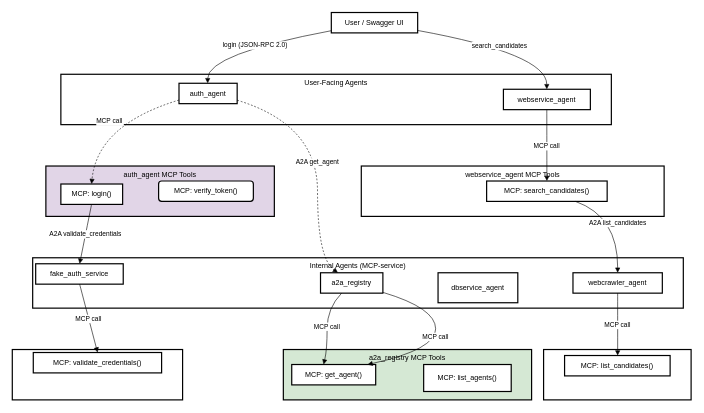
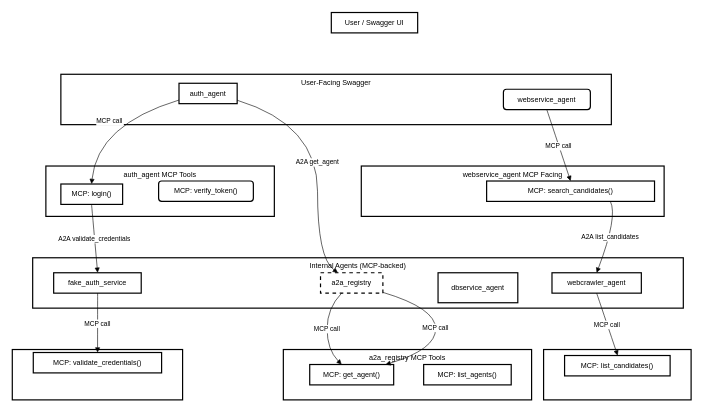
edge "User / Swagger UI" -> "auth_agent": removed, label "login (JSON-RPC 2.0)"
edge "User / Swagger UI" -> "webservice_agent": removed, label "search_candidates"
node "User-Facing Agents": label "User-Facing Agents" -> "User-Facing Swagger"
node "webservice_agent": shape rectangle -> rounded rectangle
edge "auth_agent" -> "MCP: login()": style dashed -> solid
node "auth_agent MCP Tools": fillcolor #e1d5e7 -> #ffffff
node "webservice_agent MCP Tools": label "webservice_agent MCP Tools" -> "webservice_agent MCP Facing"
node "MCP: search_candidates()": size 121x20 -> 168x20
edge "auth_agent" -> "a2a_registry": style dashed -> solid
node "Internal Agents (MCP-service)": label "Internal Agents (MCP-service)" -> "Internal Agents (MCP-backed)"
node "fake_auth_service": moved (80, 274) -> (98, 283)
node "a2a_registry": style solid -> dashed
node "webcrawler_agent": moved (618, 283) -> (597, 283)
node "MCP: get_agent()": moved (334, 375) -> (352, 375)
node "a2a_registry MCP Tools": fillcolor #d5e8d4 -> #ffffff
node "MCP: list_agents()": size 88x27 -> 88x20
